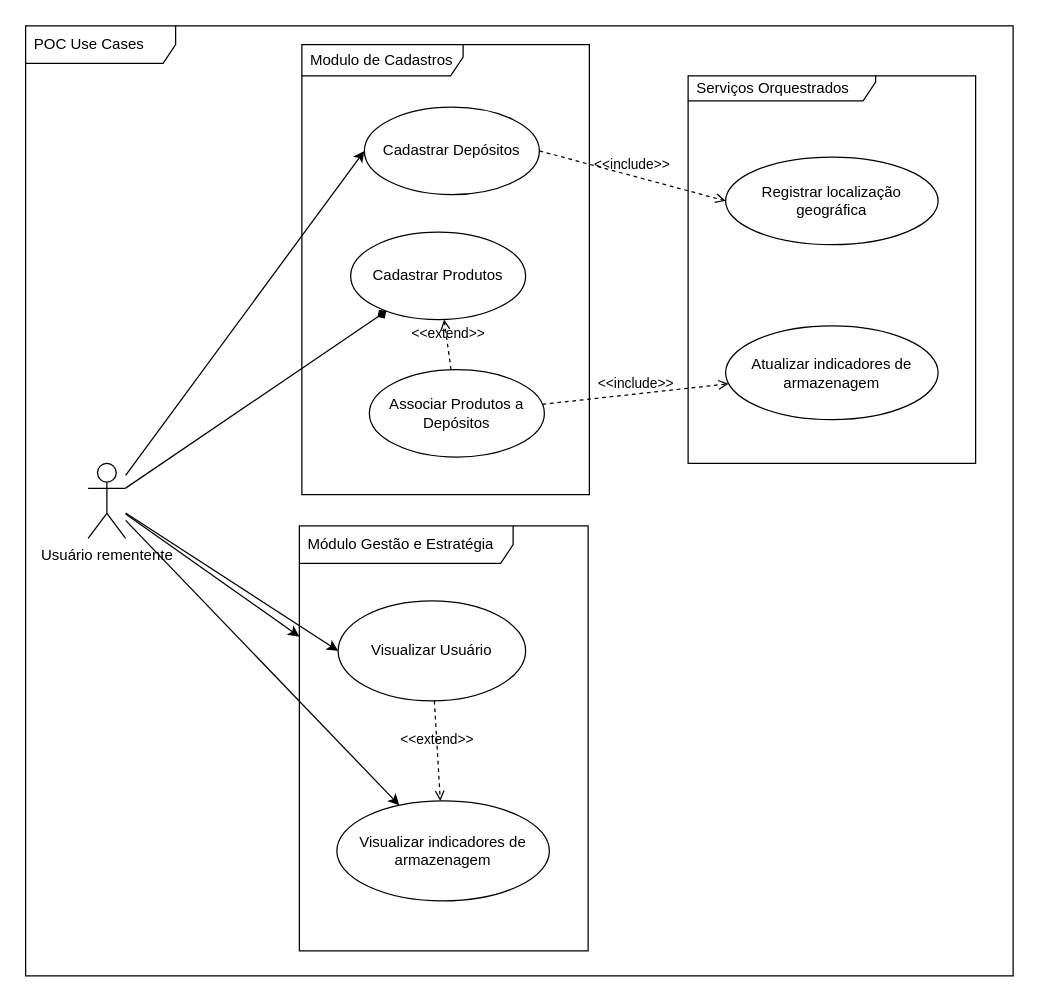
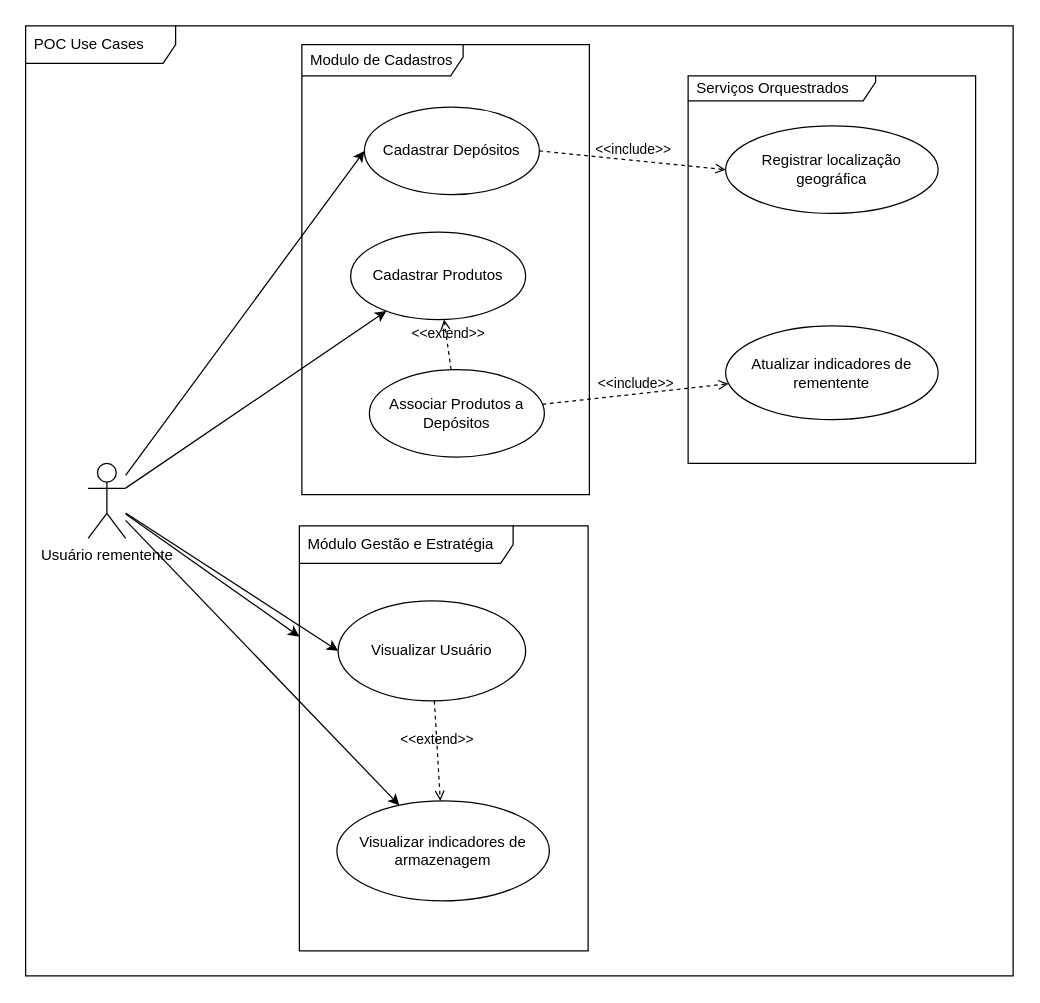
node "Registrar localização geográfica": moved (832, 201) -> (832, 169)
edge "Usuário rementente" -> "Cadastrar Produtos": arrowhead diamond -> classic
node "Atualizar indicadores de armazenagem": label "Atualizar indicadores de armazenagem" -> "Atualizar indicadores de rementente"
